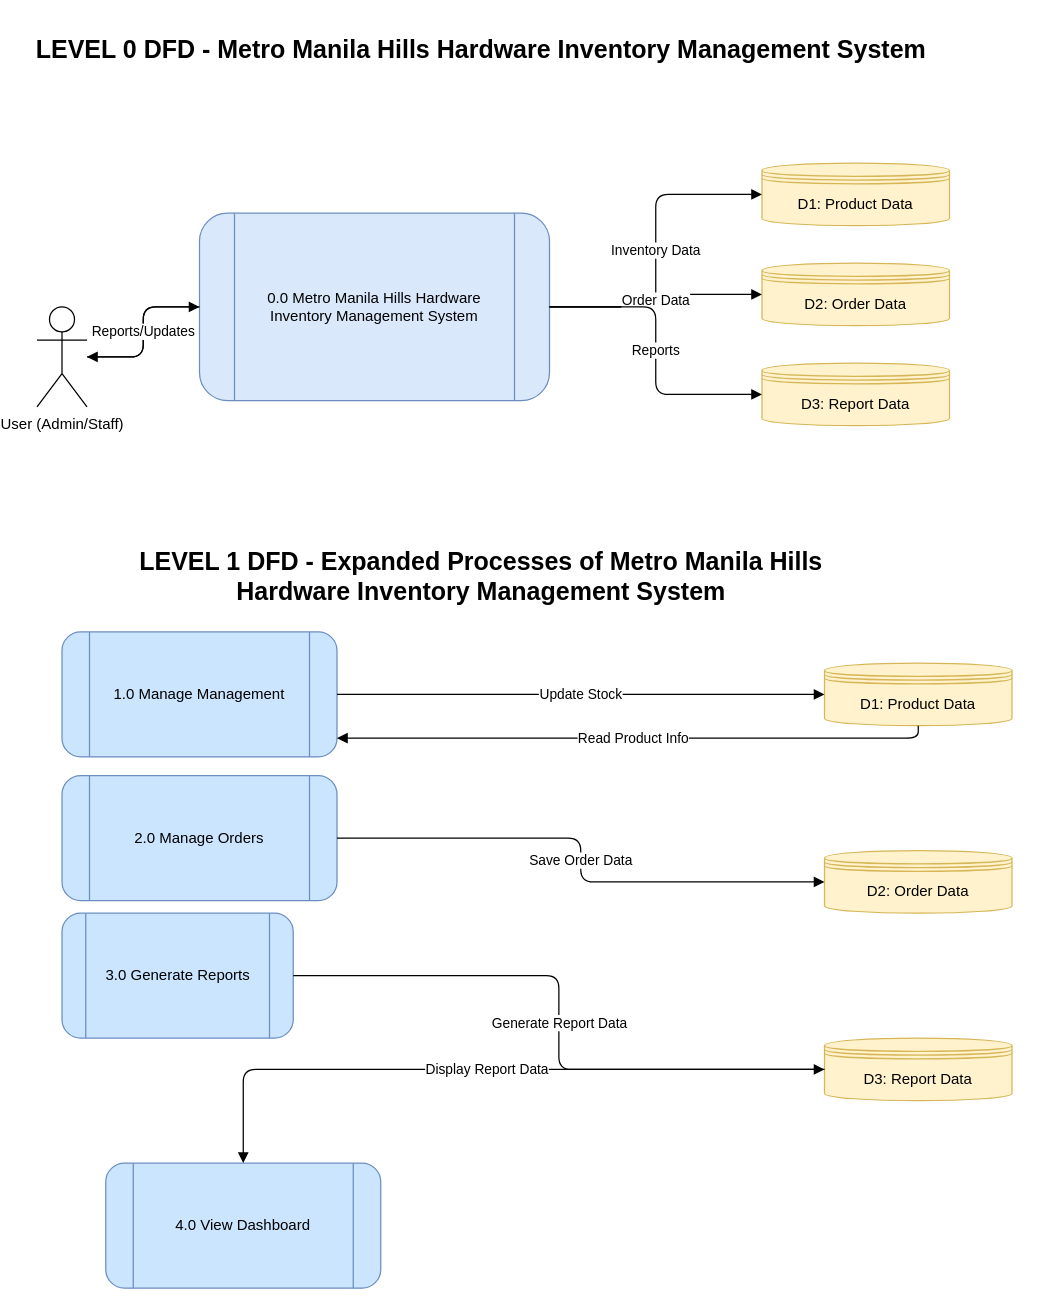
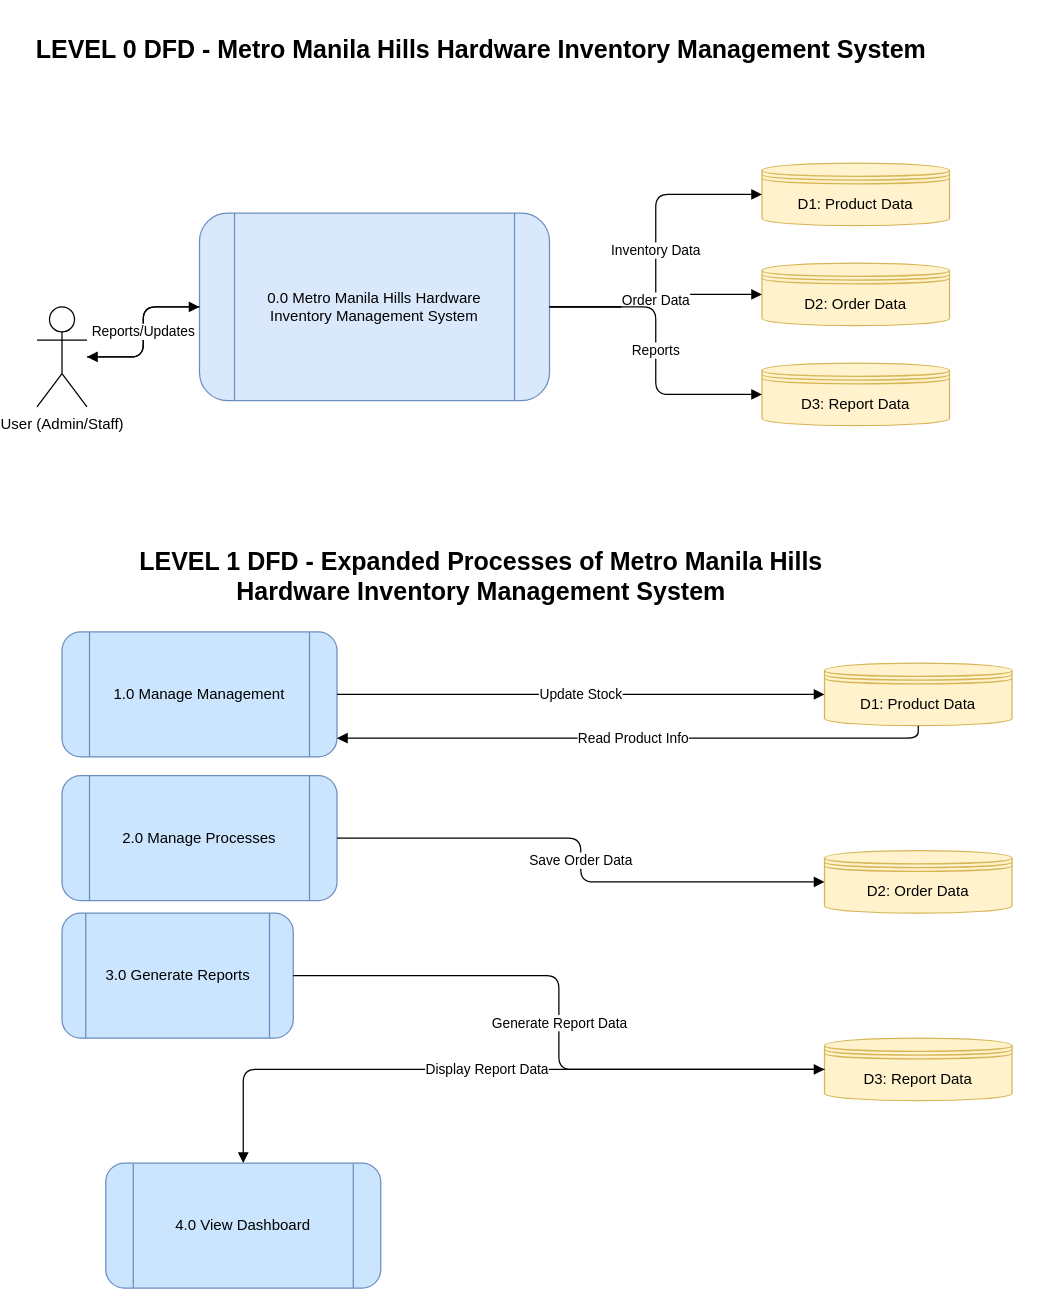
node "2.0 Manage Orders": label "2.0 Manage Orders" -> "2.0 Manage Processes"
